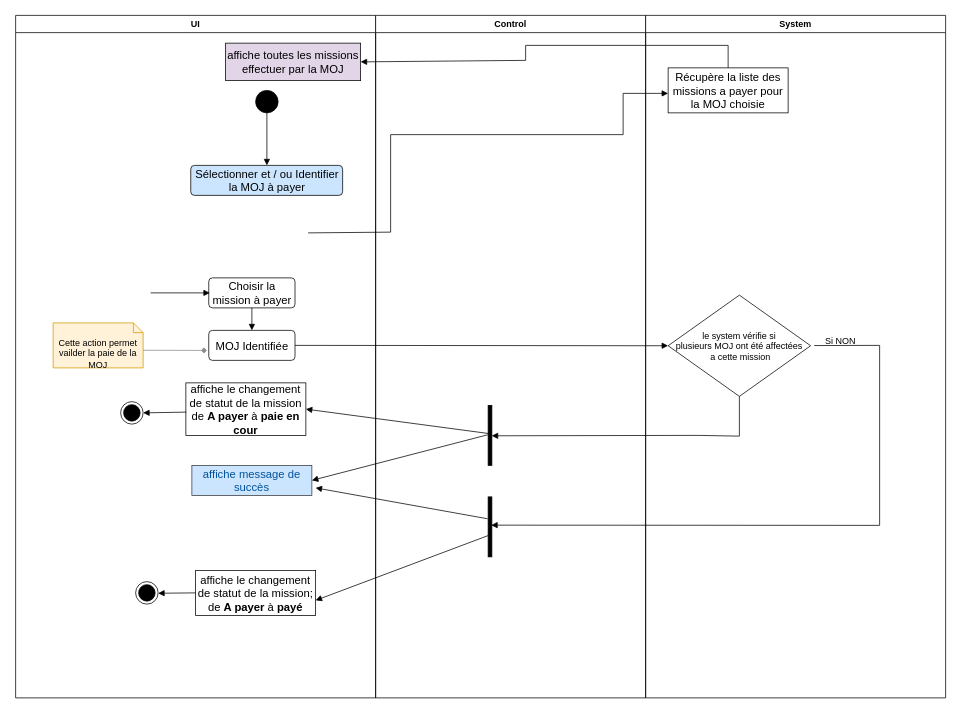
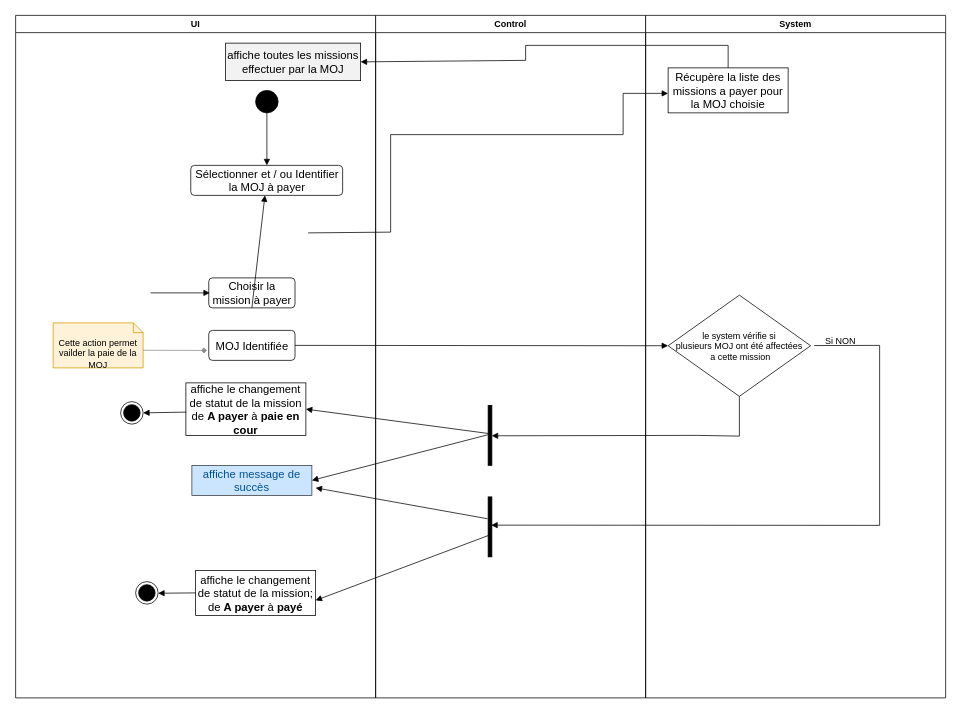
node "affiche toutes les missions effectuer par la MOJ": fillcolor #e1d5e7 -> #f2f2f2
node "Sélectionner et / ou Identifier la MOJ à payer": fillcolor #cce5ff -> #ffffff
edge "Choisir la mission à payer" -> "MOJ Identifiée": now "Choisir la mission à payer" -> "Sélectionner et / ou Identifier la MOJ à payer"
